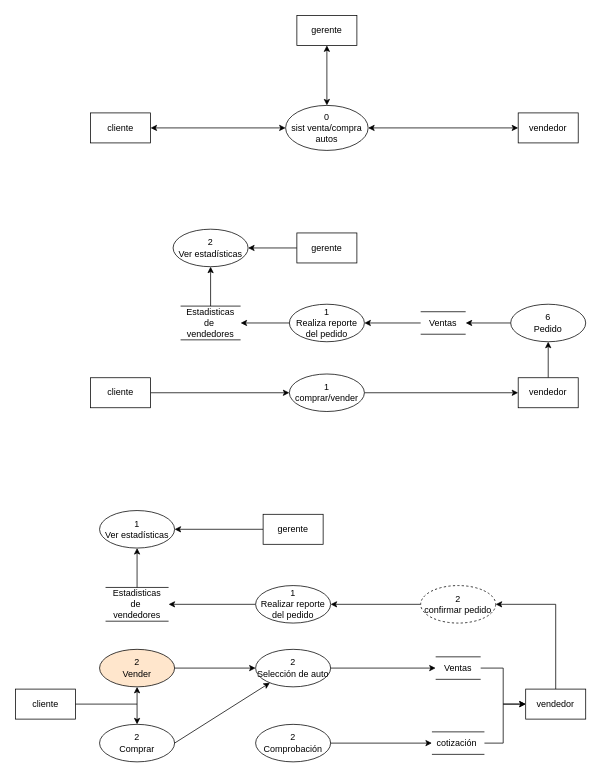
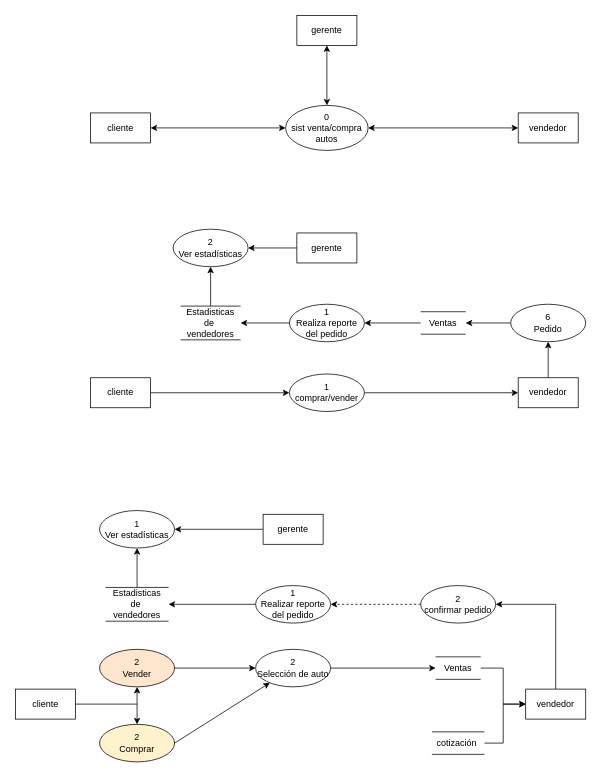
edge "2 confirmar pedido" -> "1 Realizar reporte del pedido": style solid -> dashed
node "2 confirmar pedido": style dashed -> solid
node "2 Comprar": fillcolor #ffffff -> #fff2cc
node "2 Comprobación": removed
edge "2 Comprobación" -> "cotización": removed
